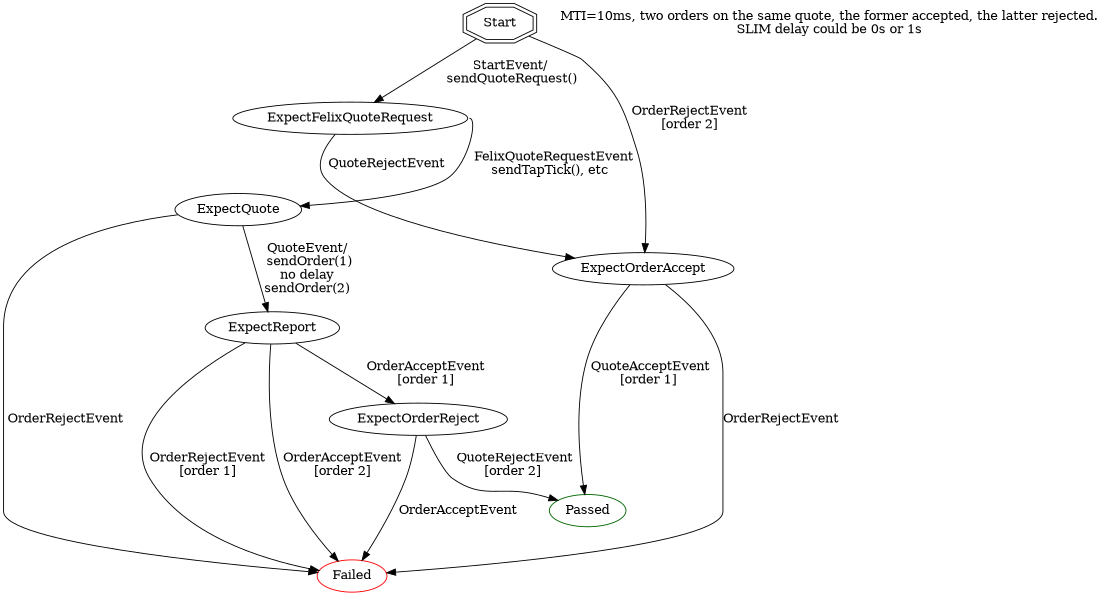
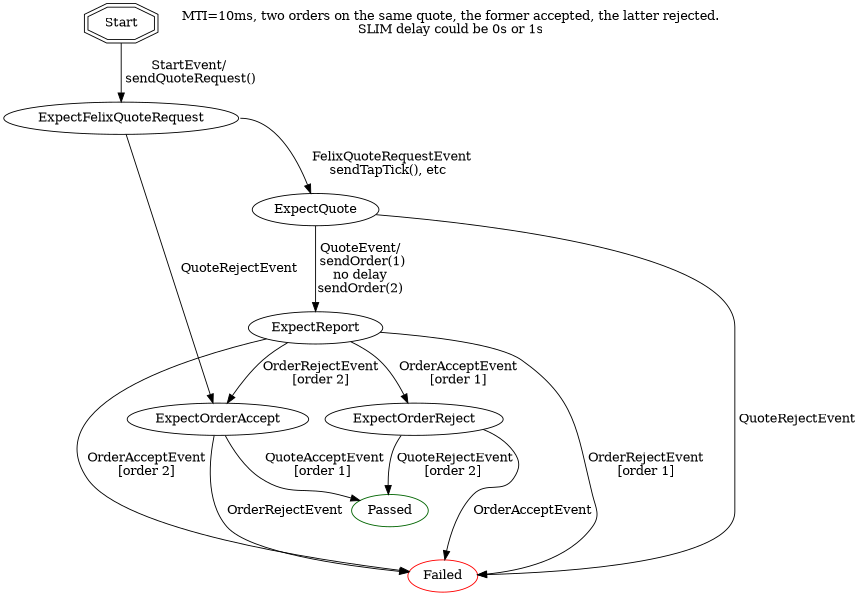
edge "Start" -> "ExpectOrderAccept": now "ExpectReport" -> "ExpectOrderAccept"
edge "ExpectQuote" -> "Failed": label " OrderRejectEvent" -> " QuoteRejectEvent"
